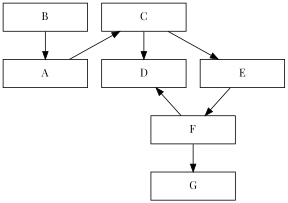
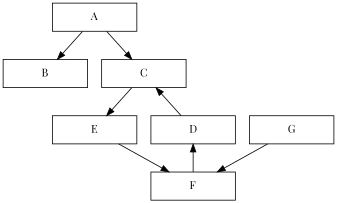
edge "B" -> "A": reversed
edge "C" -> "D": reversed
edge "F" -> "G": reversed
